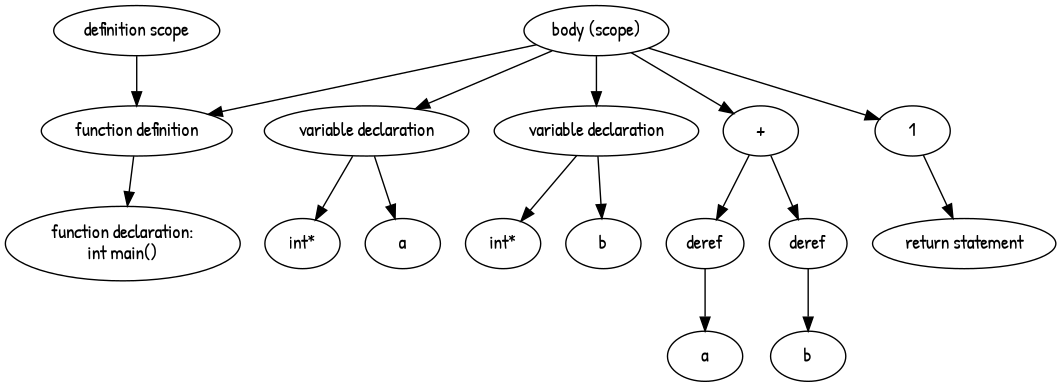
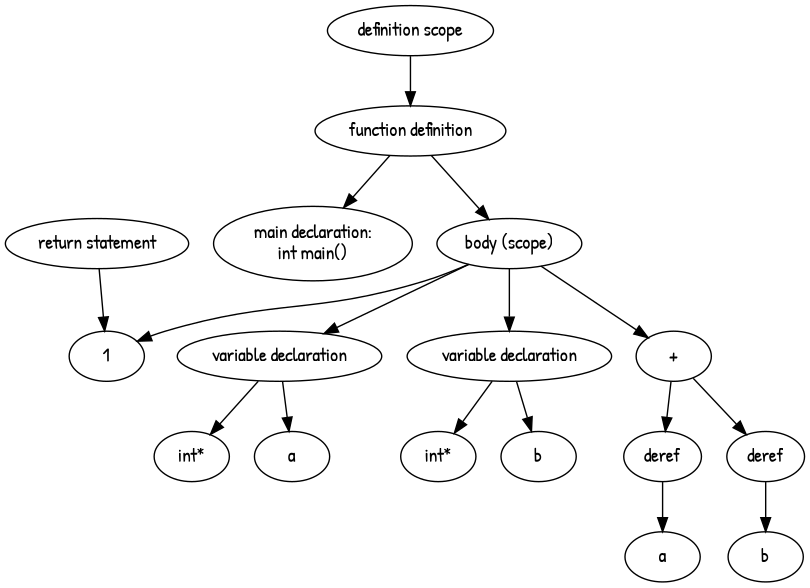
edge "body (scope)" -> "function definition": reversed
edge "1" -> "return statement": reversed
node "function declaration: int main()": label "function declaration: int main()" -> "main declaration: int main()"
